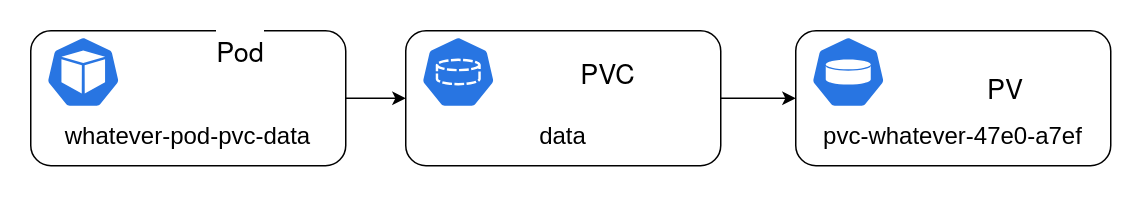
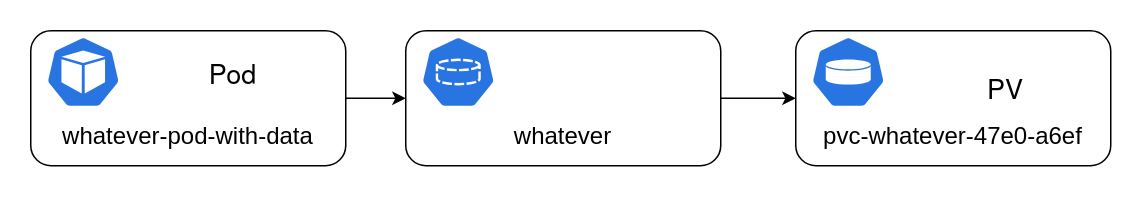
node "Pod": moved (241, 50) -> (233, 72)
node "PVC": removed
node "whatever-pod-pvc-data": label "whatever-pod-pvc-data" -> "whatever-pod-with-data"
node "data": label "data" -> "whatever"
node "pvc-whatever-47e0-a7ef": label "pvc-whatever-47e0-a7ef" -> "pvc-whatever-47e0-a6ef"
